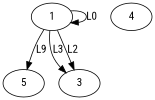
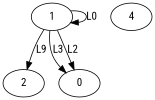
node "5": label "5" -> "2"
node "3": label "3" -> "0"
